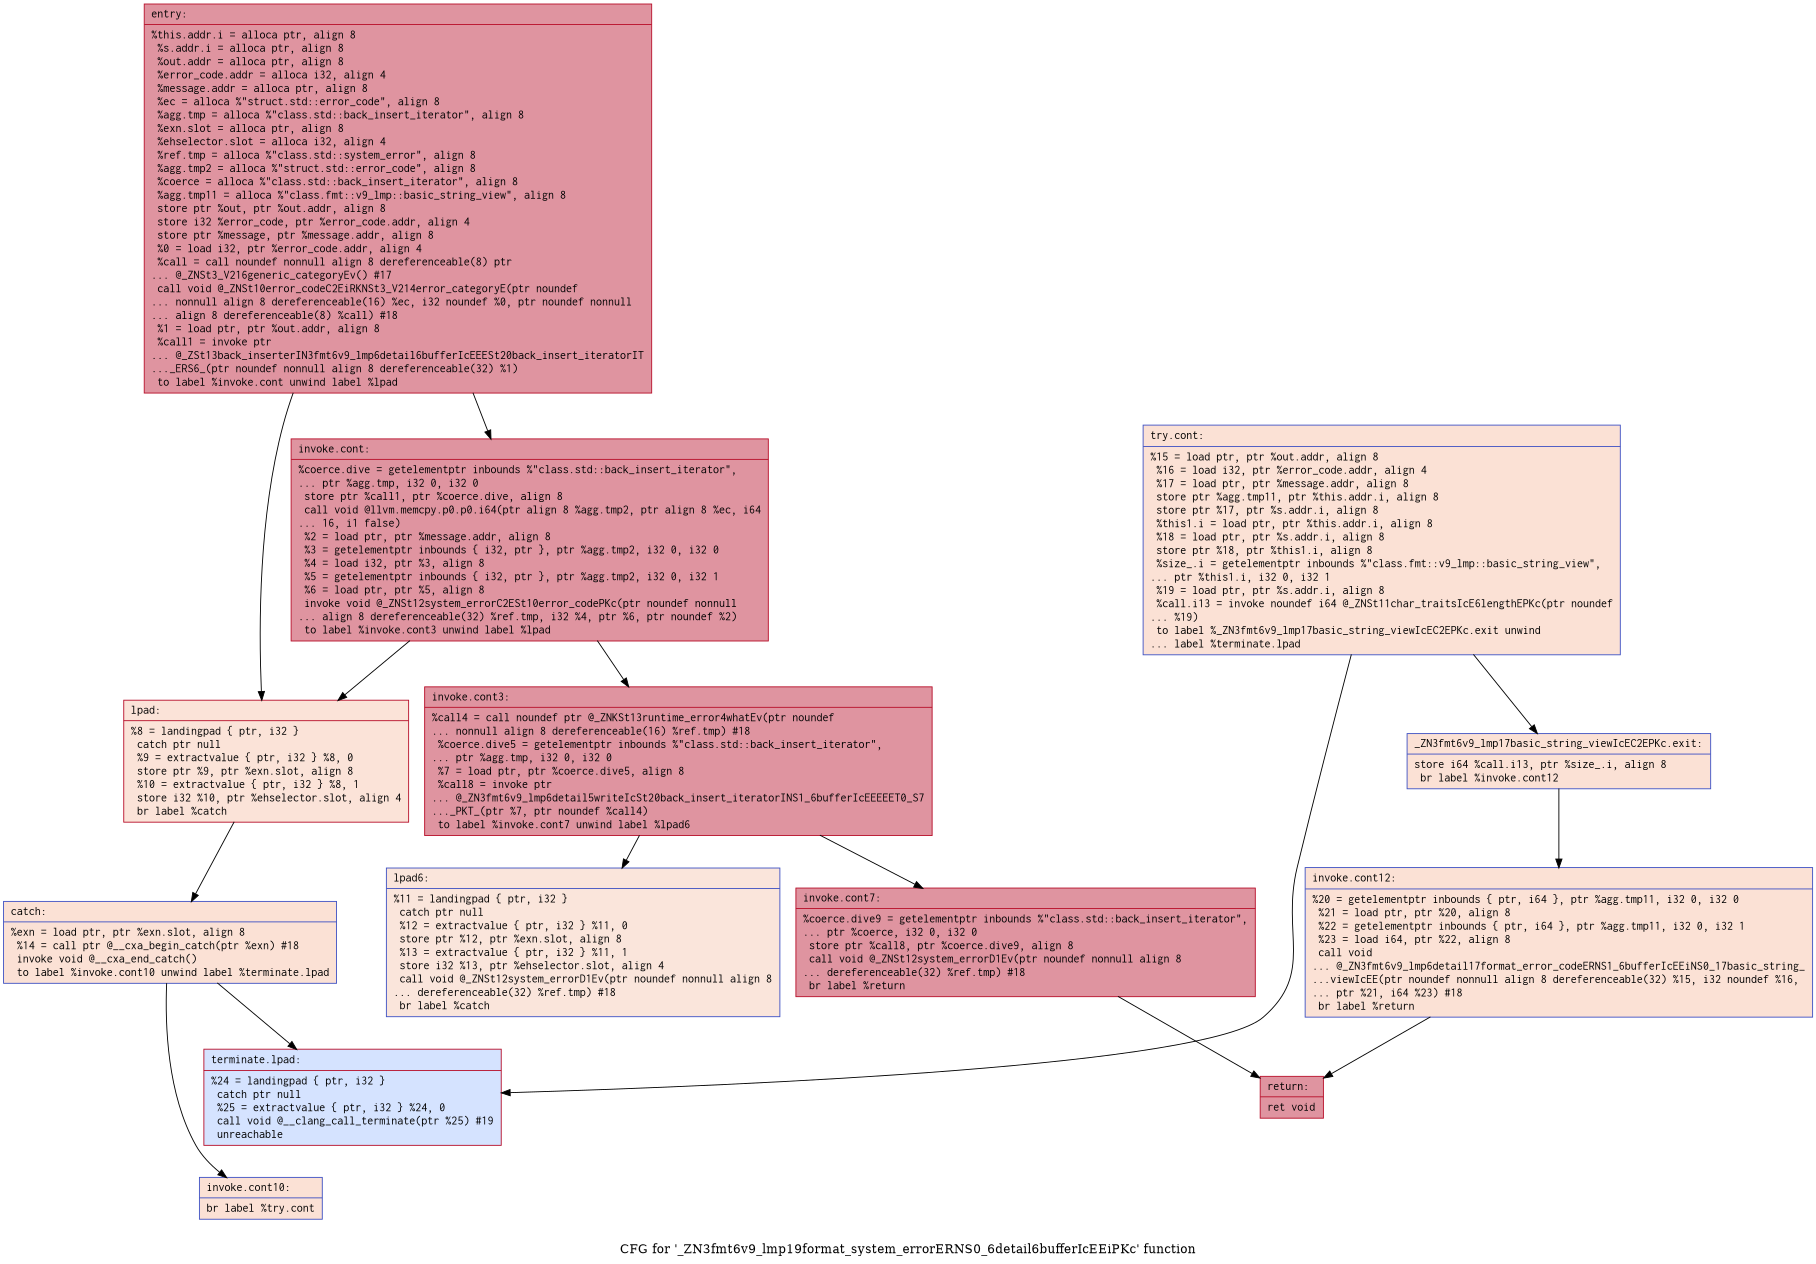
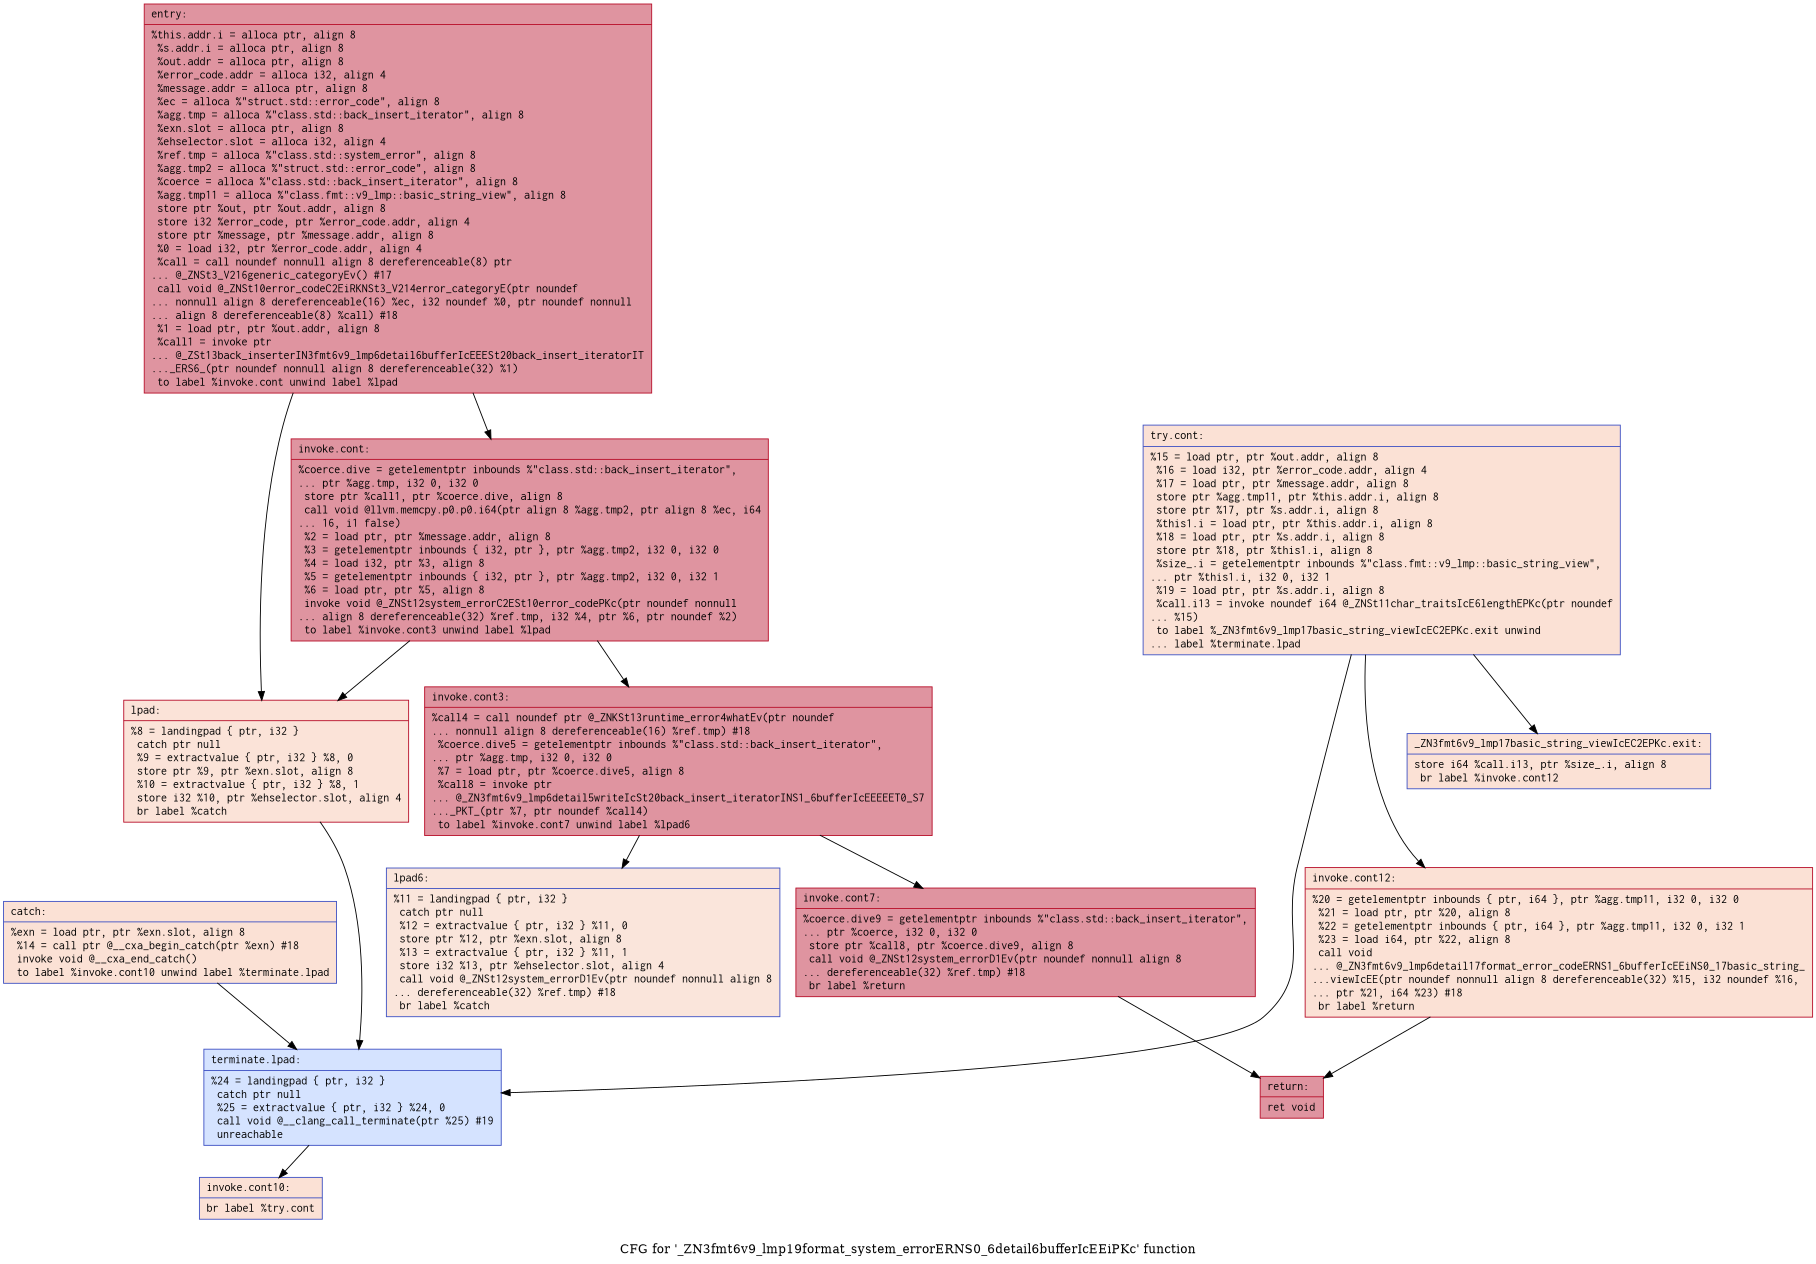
node "try.cont:": text "... %19)" -> "... %15)"
edge "_ZN3fmt6v9_lmp17basic_string_viewIcEC2EPKc.exit:" -> "invoke.cont12:": now "try.cont:" -> "invoke.cont12:"
edge "lpad:" -> "catch:": now "lpad:" -> "terminate.lpad:"
node "invoke.cont12:": color #3d50c3ff -> #b70d28ff
edge "catch:" -> "invoke.cont10:": now "terminate.lpad:" -> "invoke.cont10:"
node "terminate.lpad:": color #b70d28ff -> #3d50c3ff
